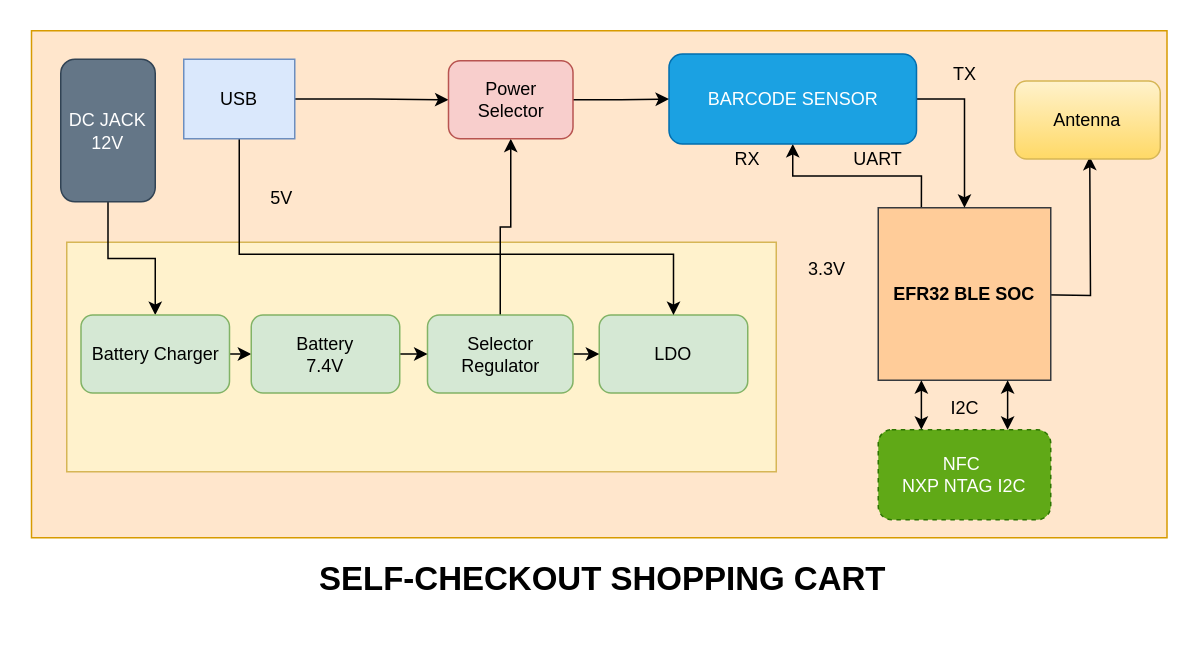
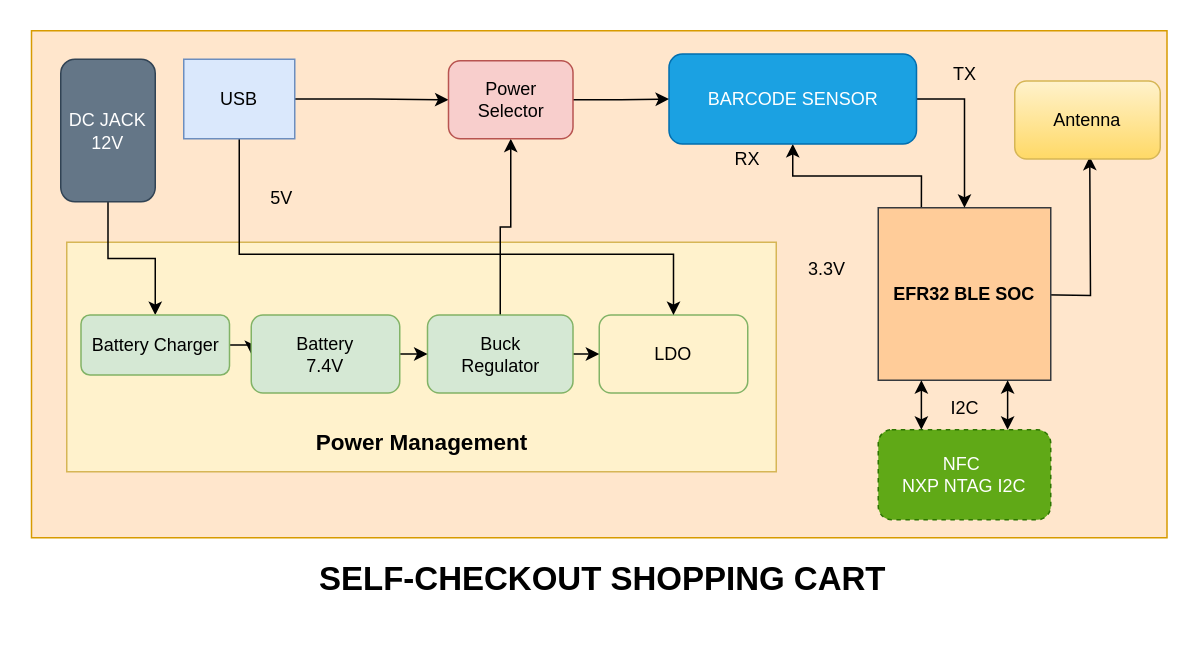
node "UART": removed
node "Battery Charger": size 149x78 -> 149x60
node "LDO": fillcolor #d5e8d4 -> #fff2cc
node "Selector Regulator": label "Selector Regulator" -> "Buck Regulator"
node "Power Management": added
